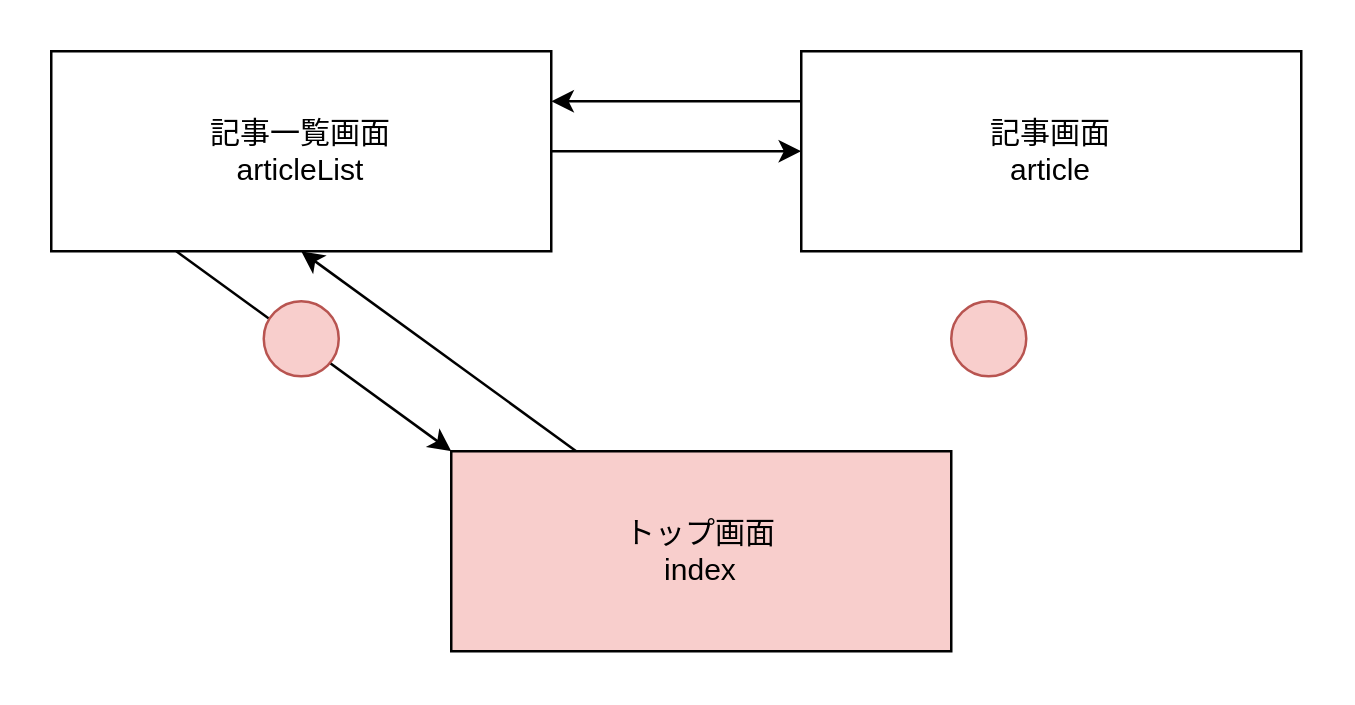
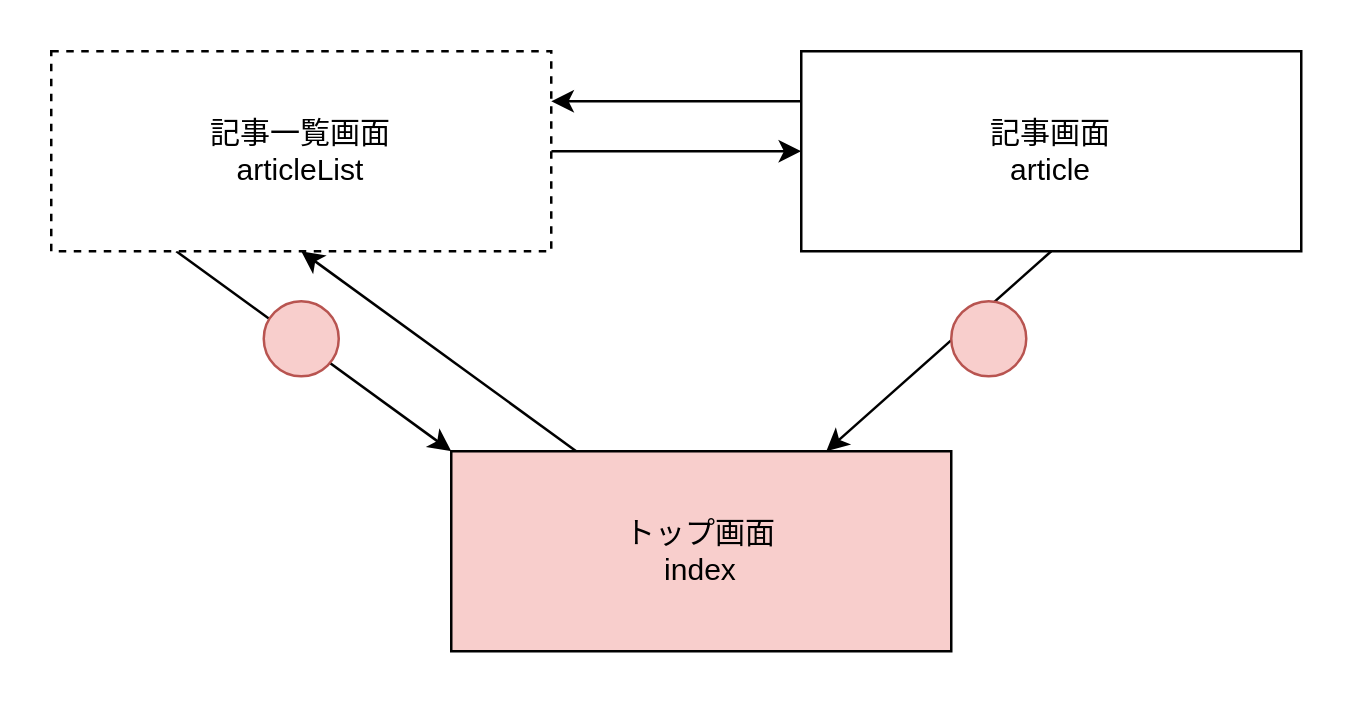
node "記事一覧画面 articleList": style solid -> dashed
edge "記事画面 article" -> "トップ画面 index": added
